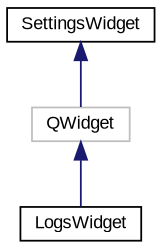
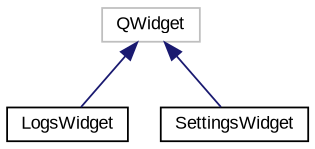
edge "QWidget" -> "SettingsWidget": reversed
